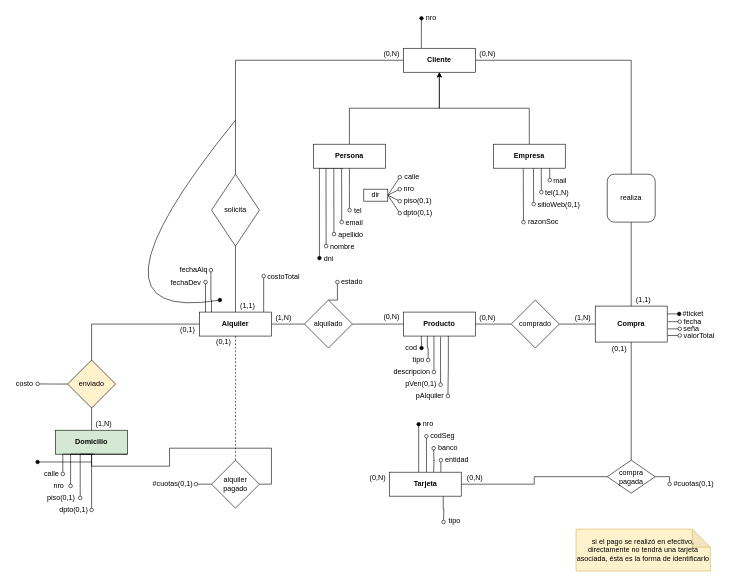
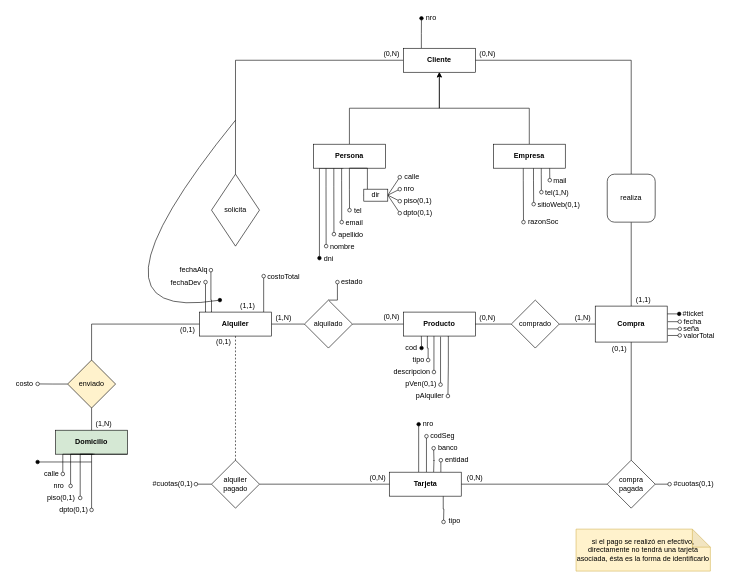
edge "Persona" -- "dir": added
edge "solicita" -- "Alquiler": removed
edge "Domicilio" -- "alquiler pagado": now "Tarjeta" -- "alquiler pagado"
node "compra pagada": size 48x33 -> 48x48
